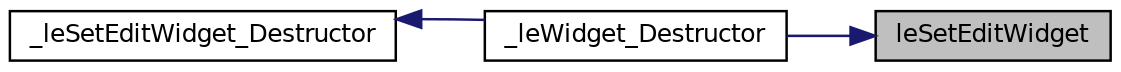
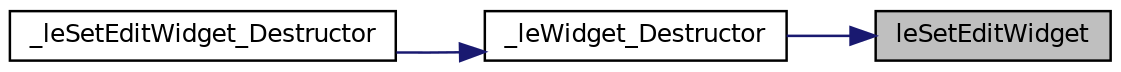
edge "_leWidget_Destructor" -> "_leSetEditWidget_Destructor": reversed
